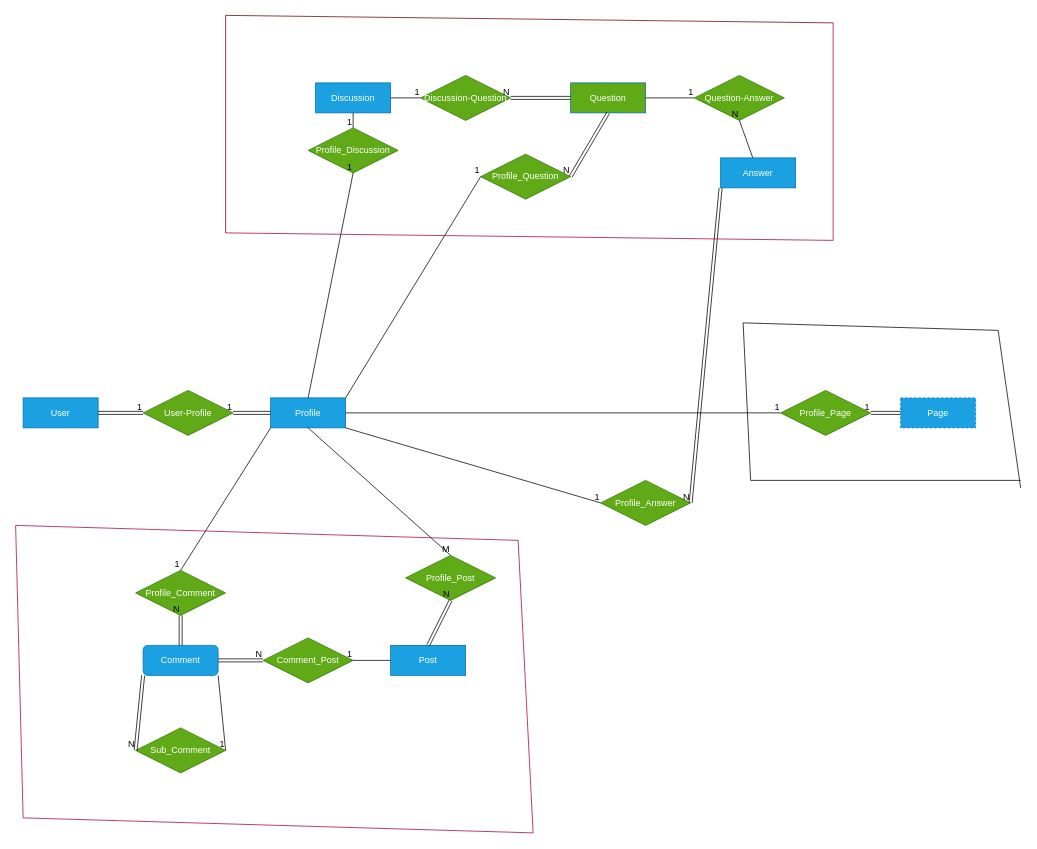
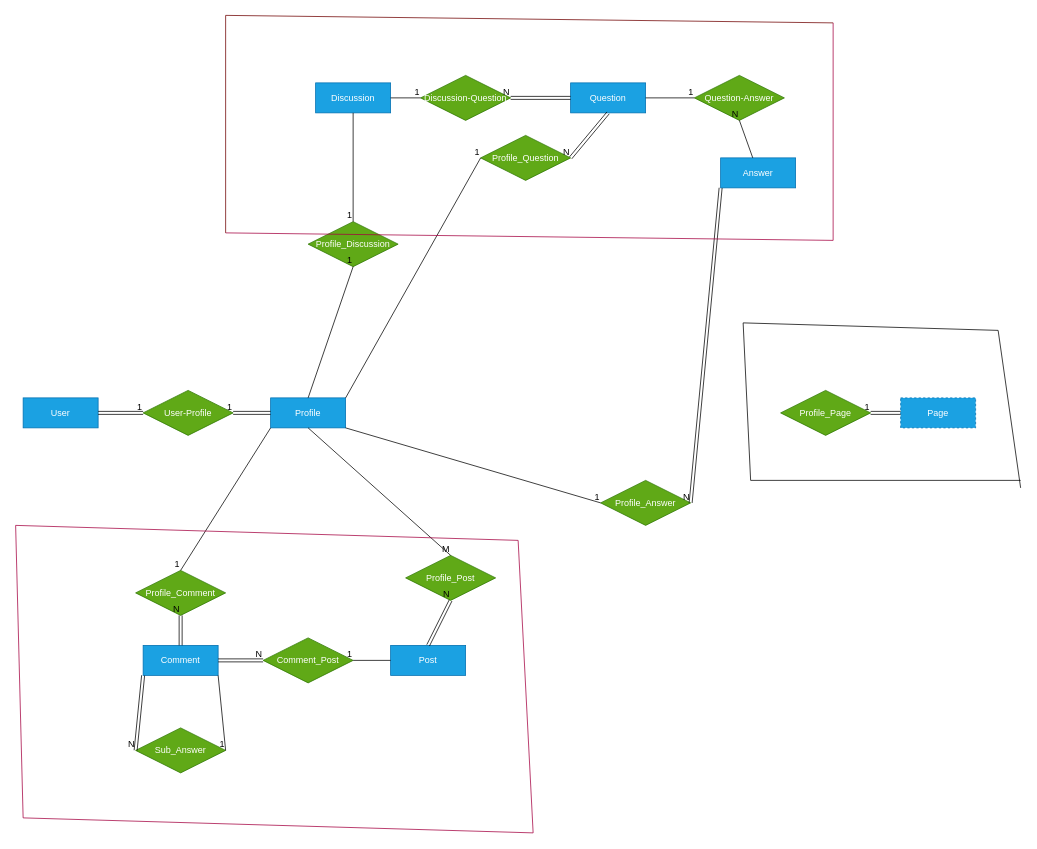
node "Question": fillcolor #60a917 -> #1ba1e2
node "Profile_Discussion": moved (353, 150) -> (353, 244)
node "Profile_Question": moved (525, 177) -> (525, 158)
edge "Profile" -- "Profile_Page": removed, label "1"
node "Comment": shape rounded rectangle -> rectangle
node "Sub_Comment": label "Sub_Comment" -> "Sub_Answer"
